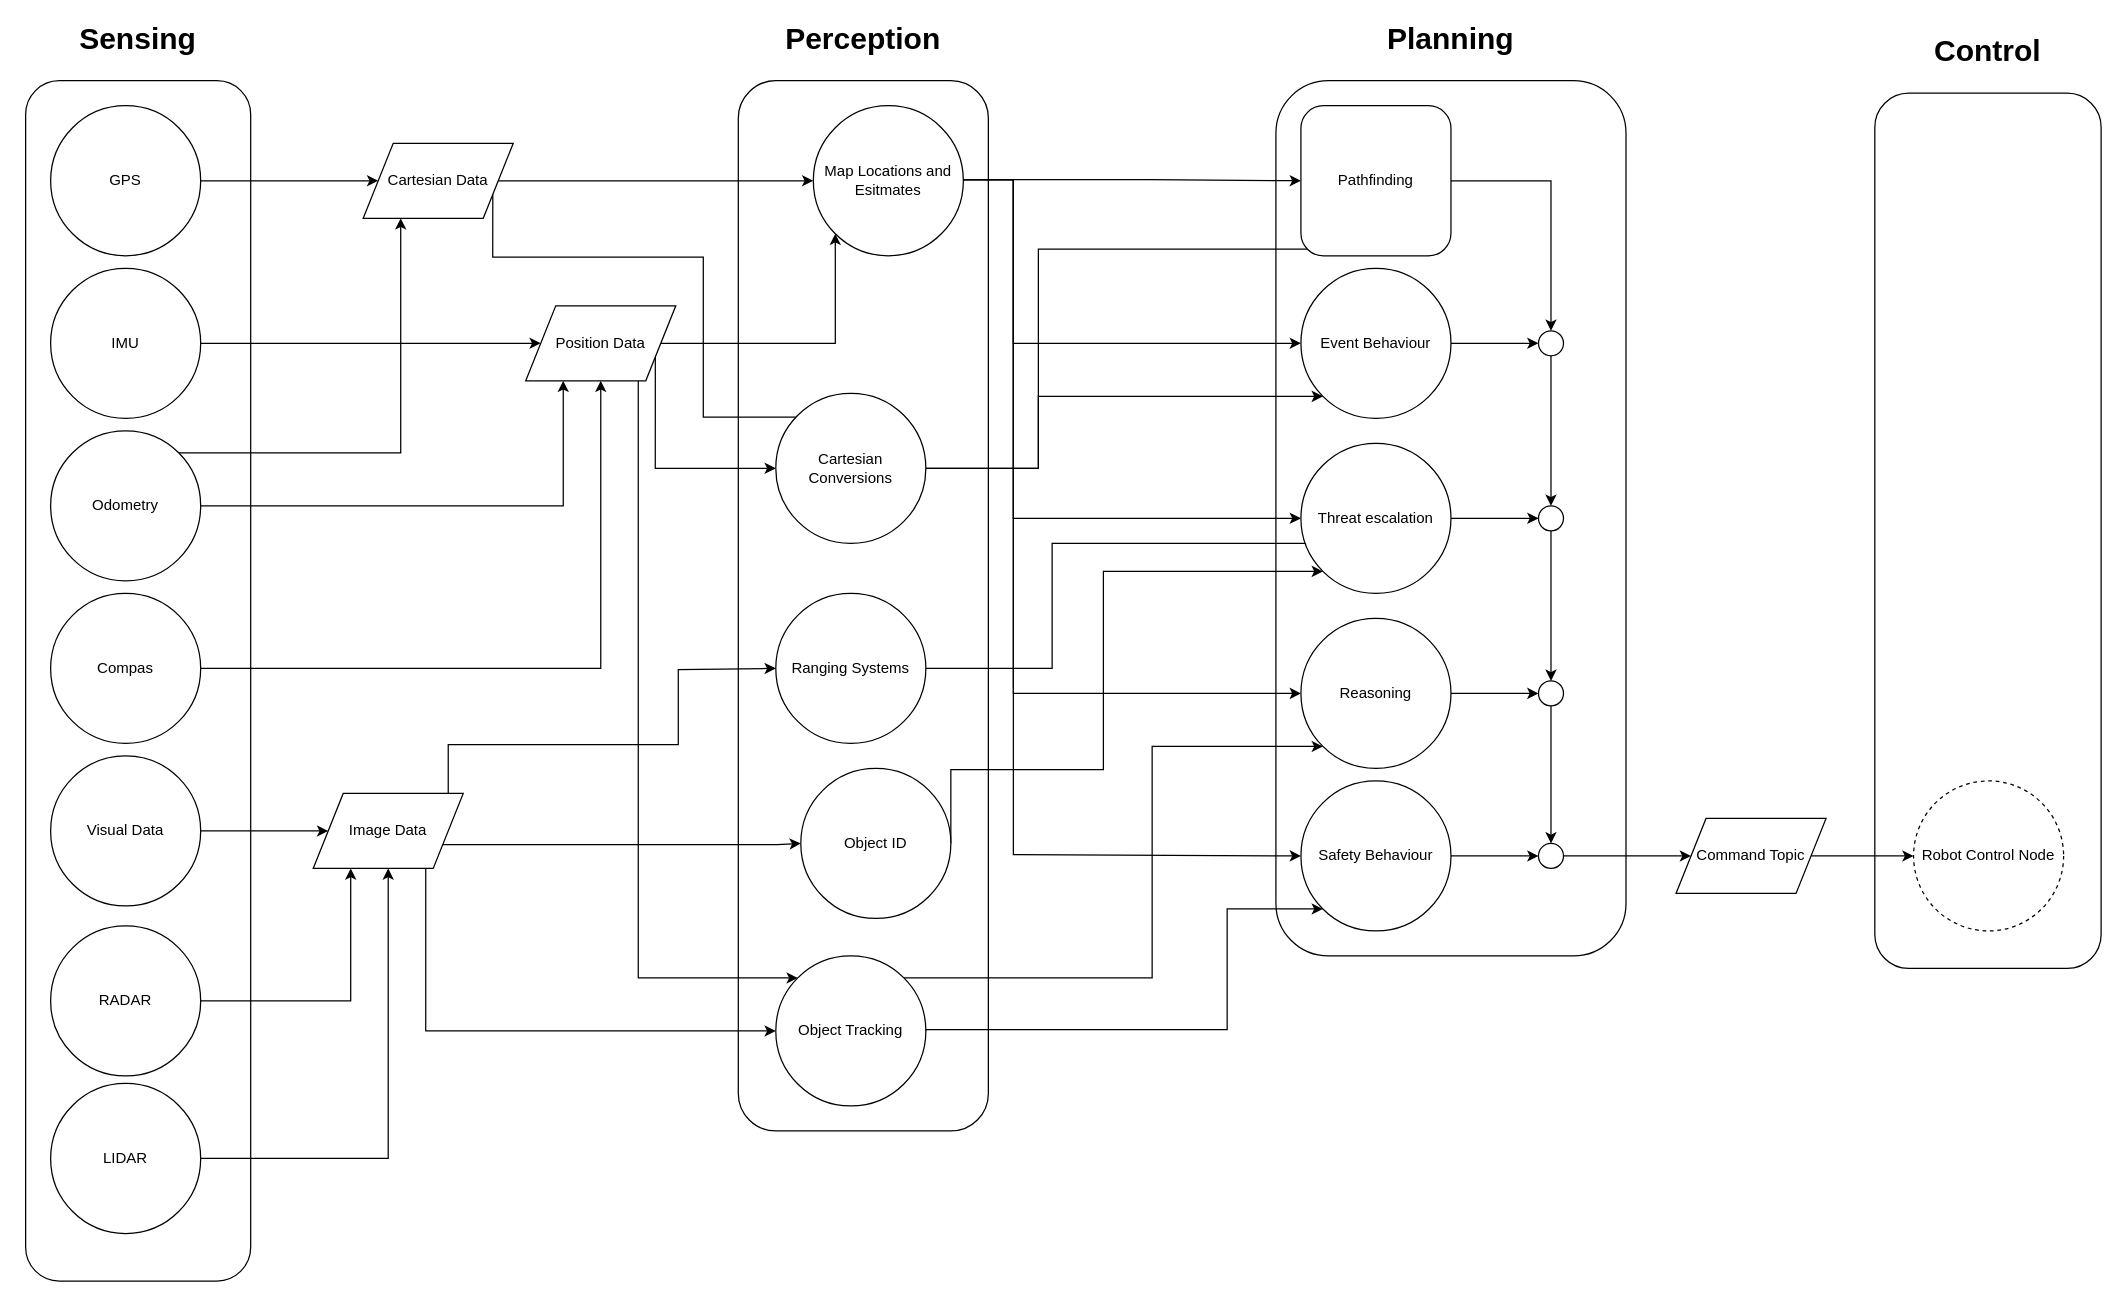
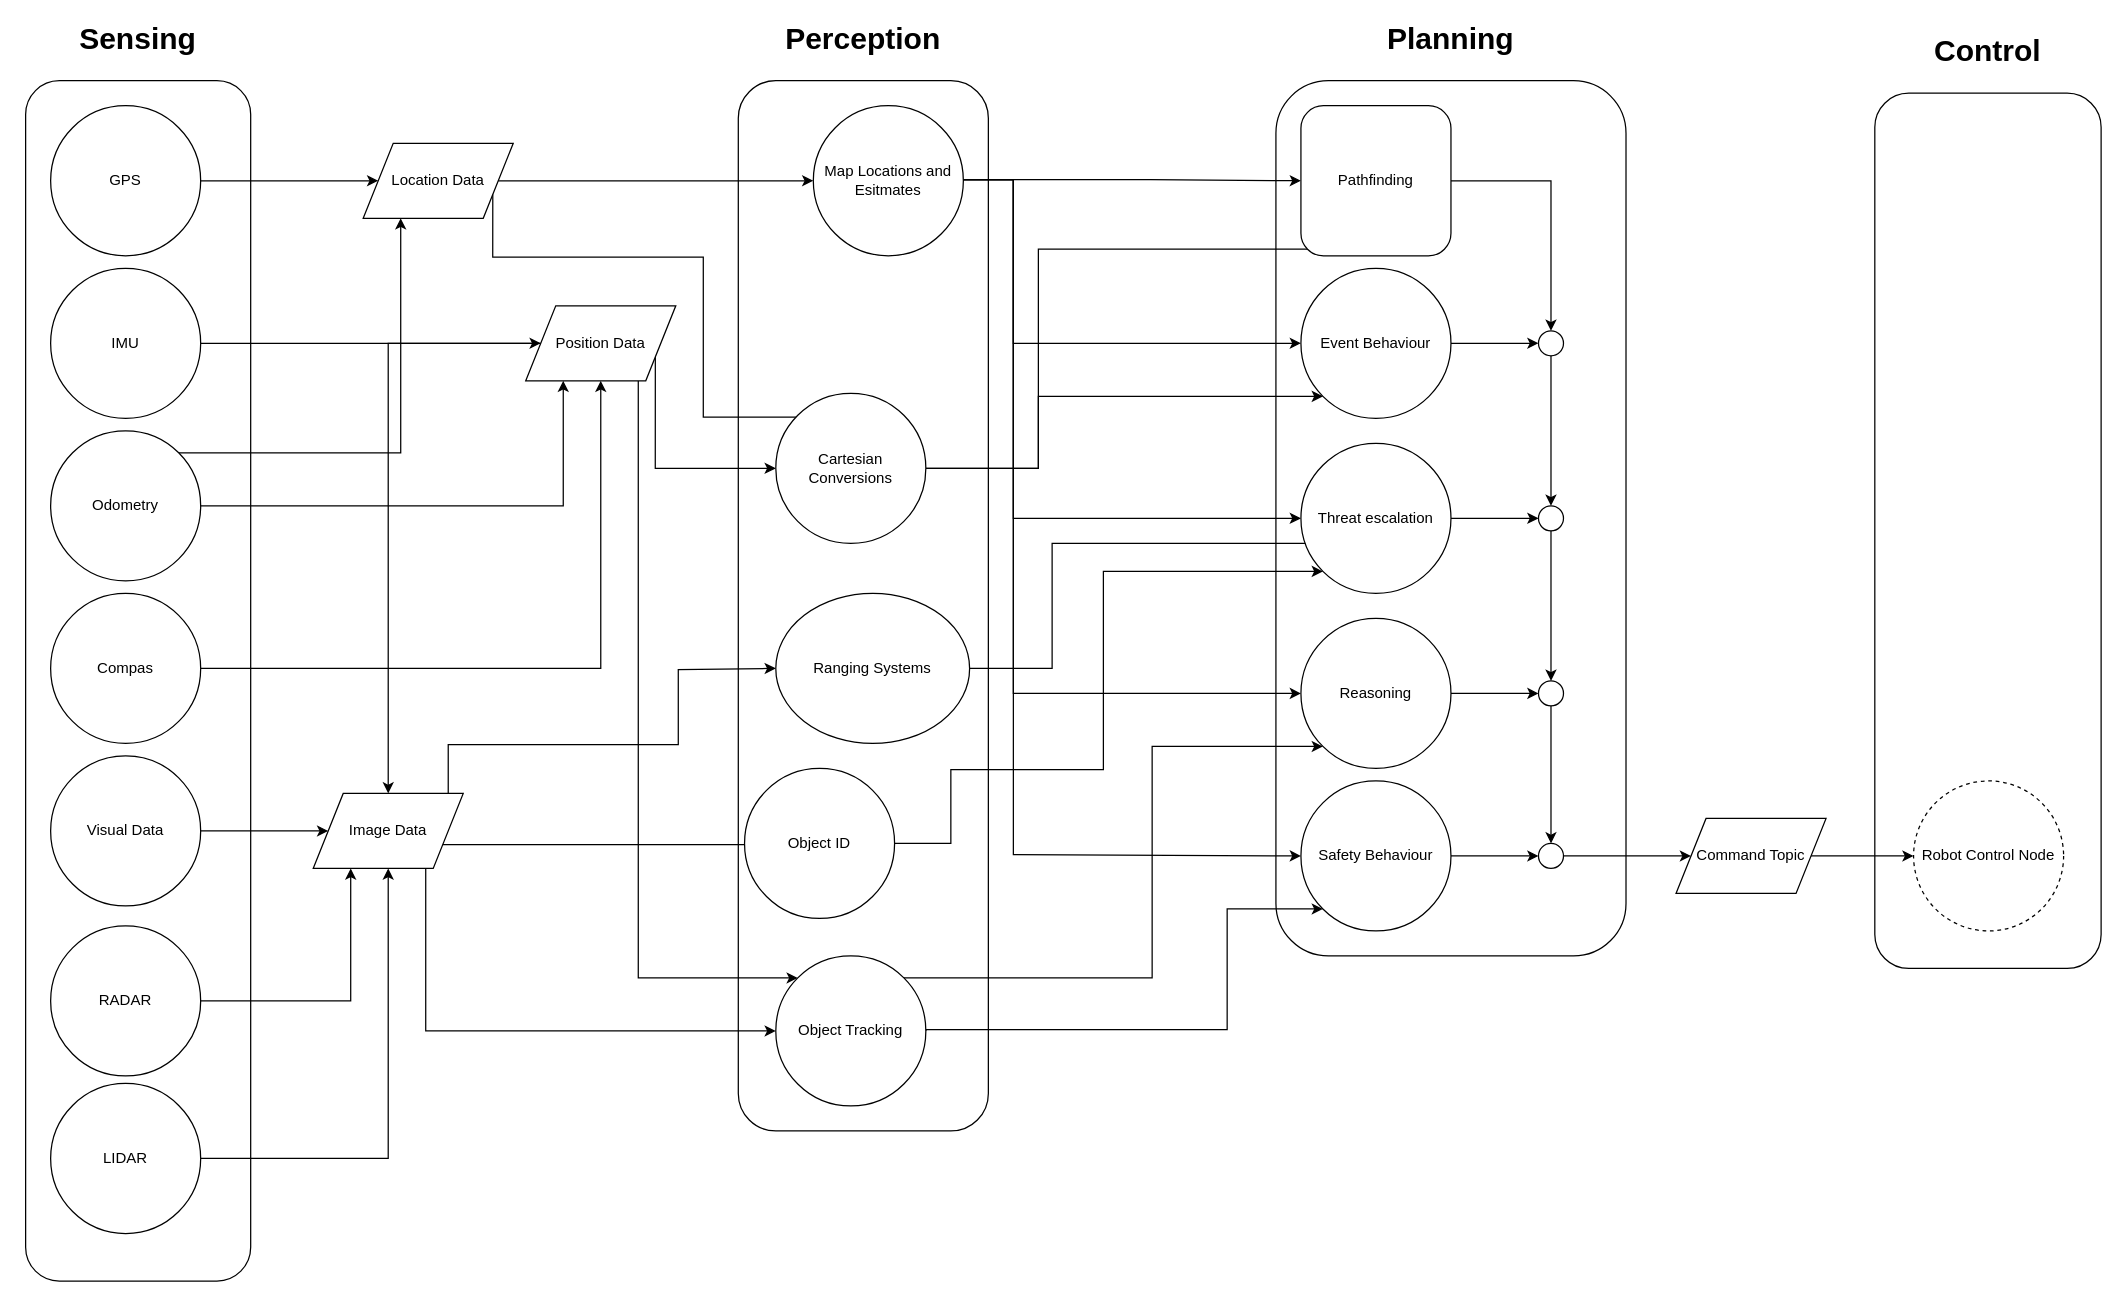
node "Cartesian Data": label "Cartesian Data" -> "Location Data"
edge "Position Data" -> "Map Locations and Esitmates": now "Position Data" -> "Image Data"
node "Ranging Systems": size 150x150 -> 194x150
node "Object ID": moved (876, 843) -> (819, 843)
